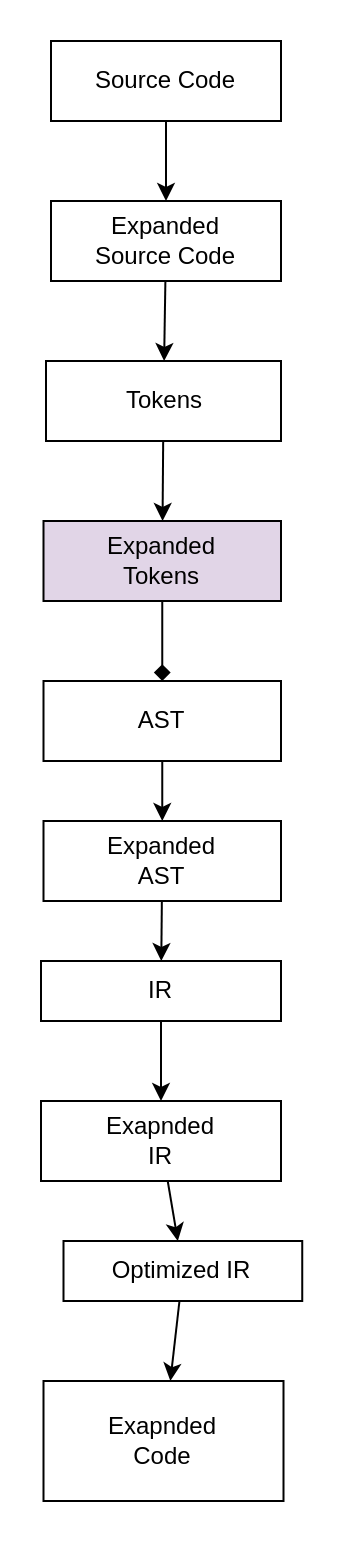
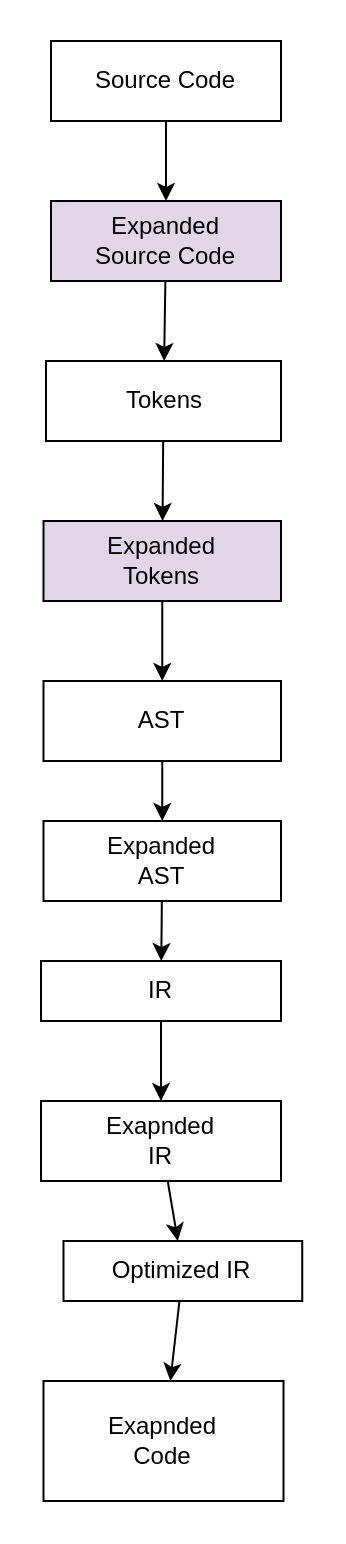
node "Expanded Source Code": fillcolor #ffffff -> #e1d5e7
edge "Expanded Tokens" -> "AST": arrowhead diamond -> classic
